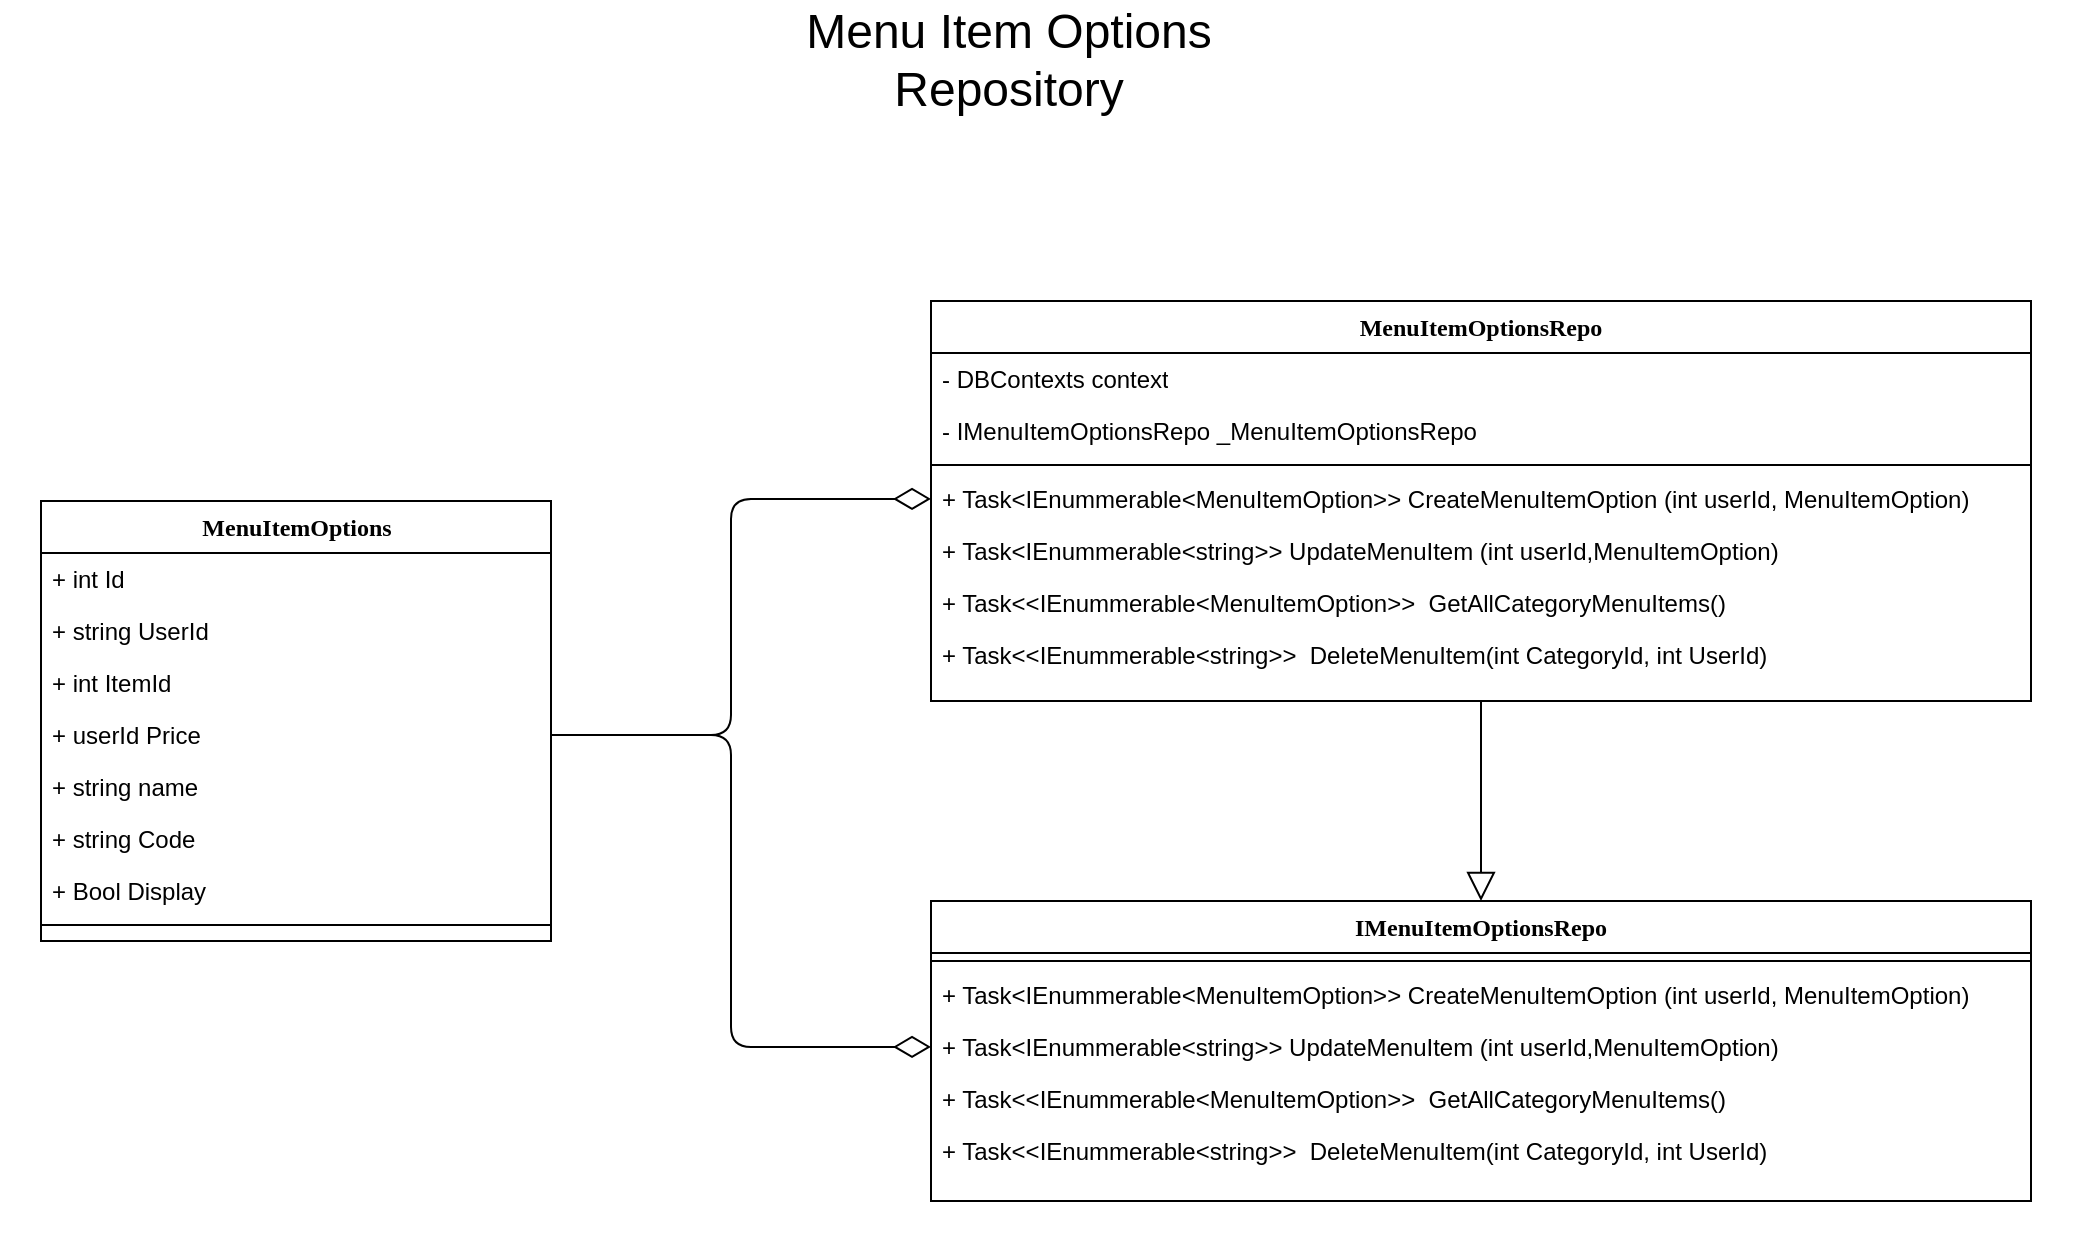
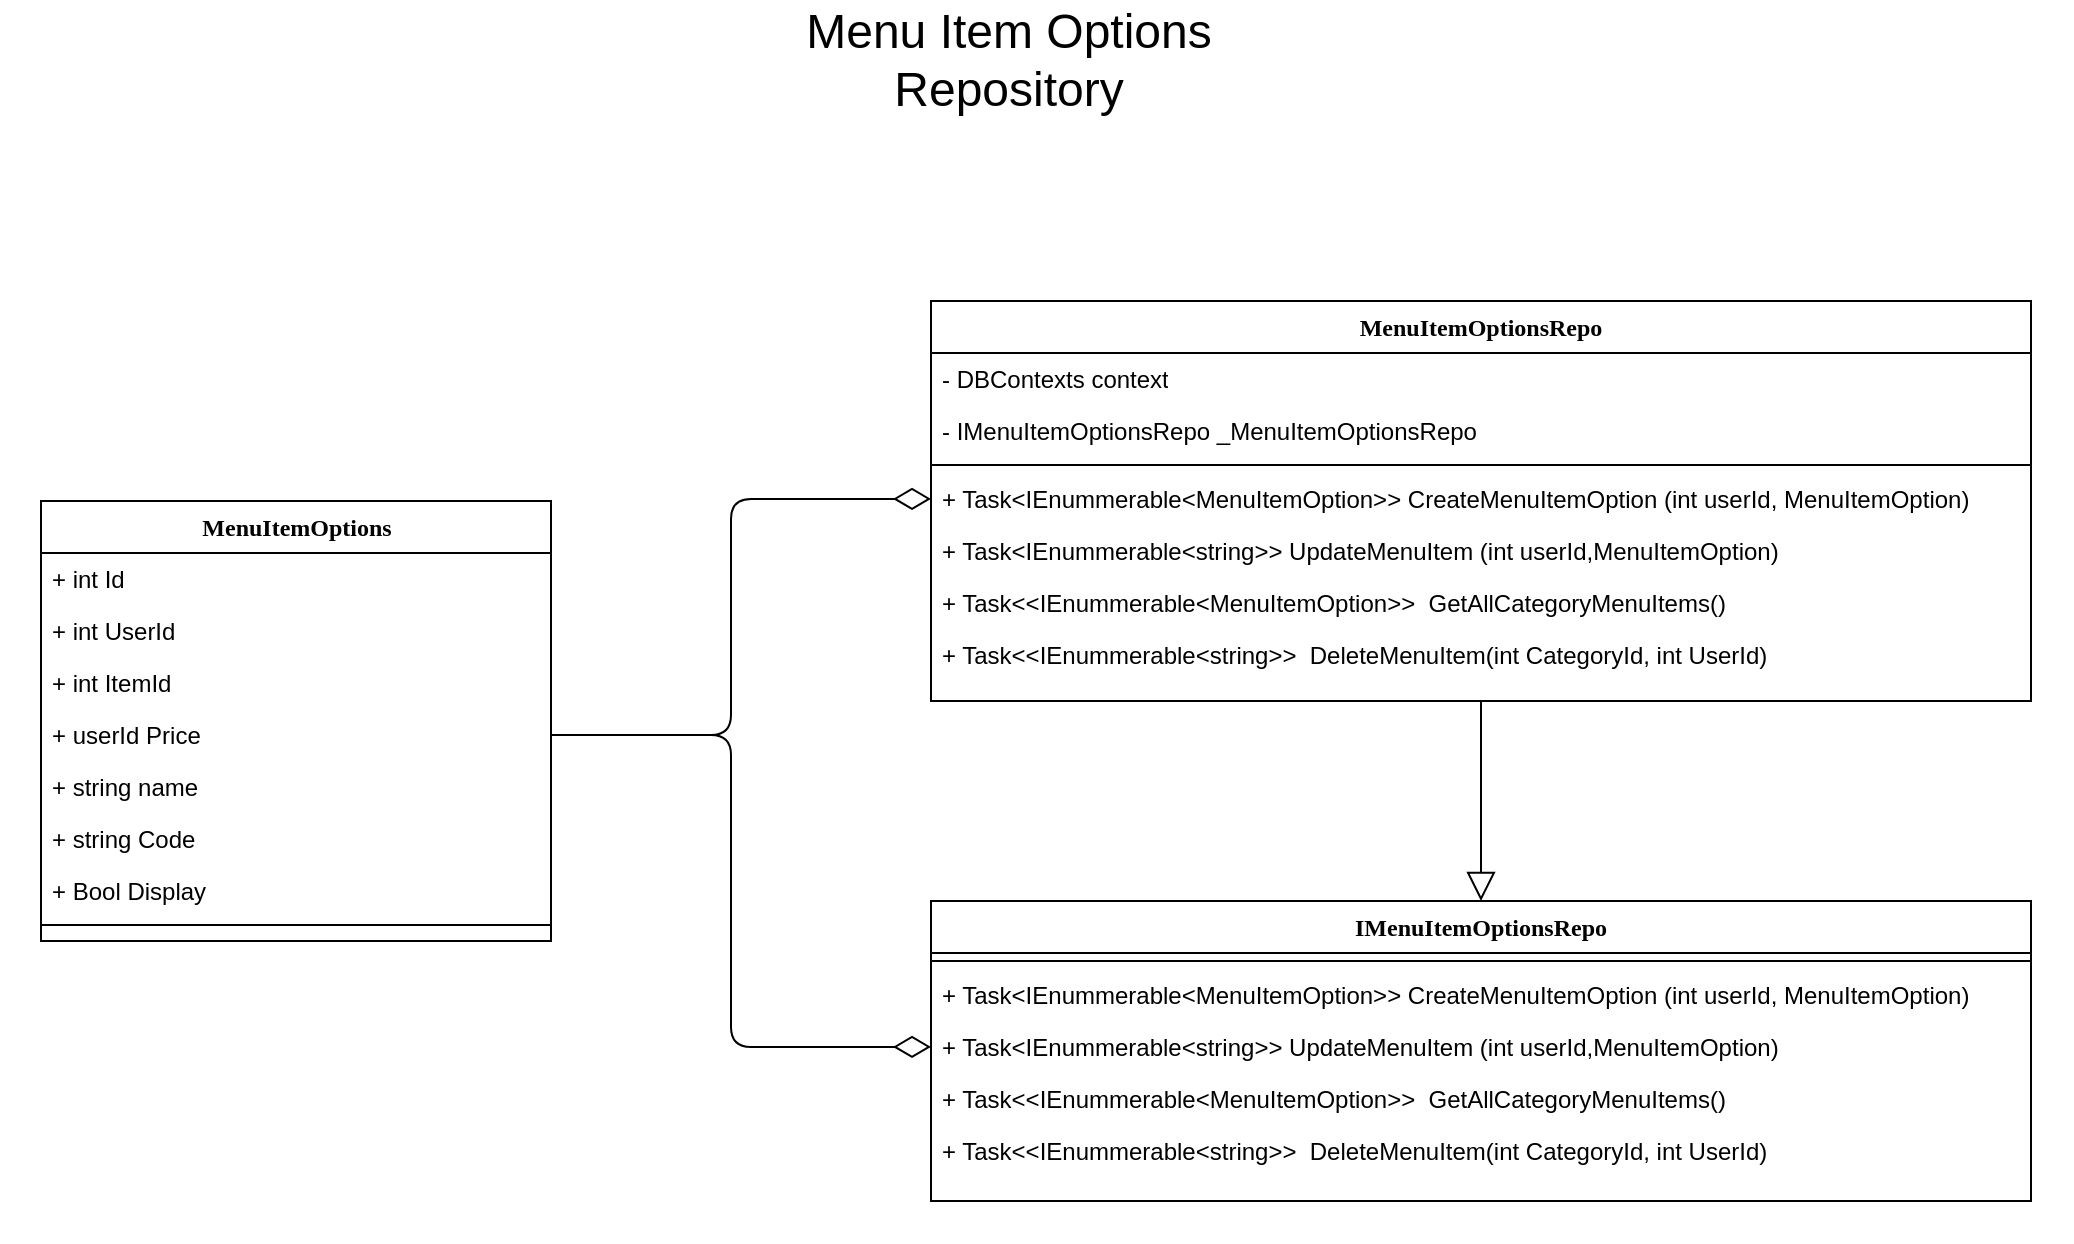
node "+ string UserId": label "+ string UserId" -> "+ int UserId"
